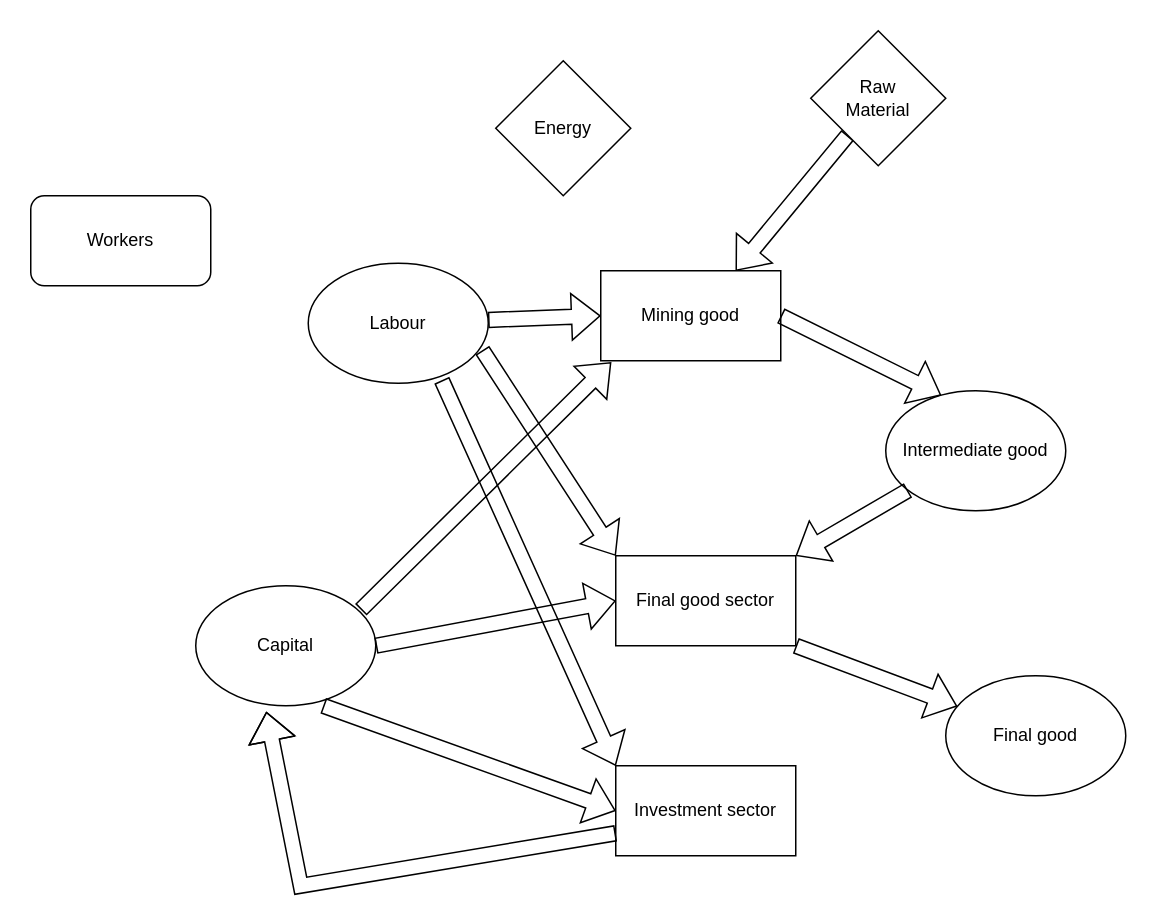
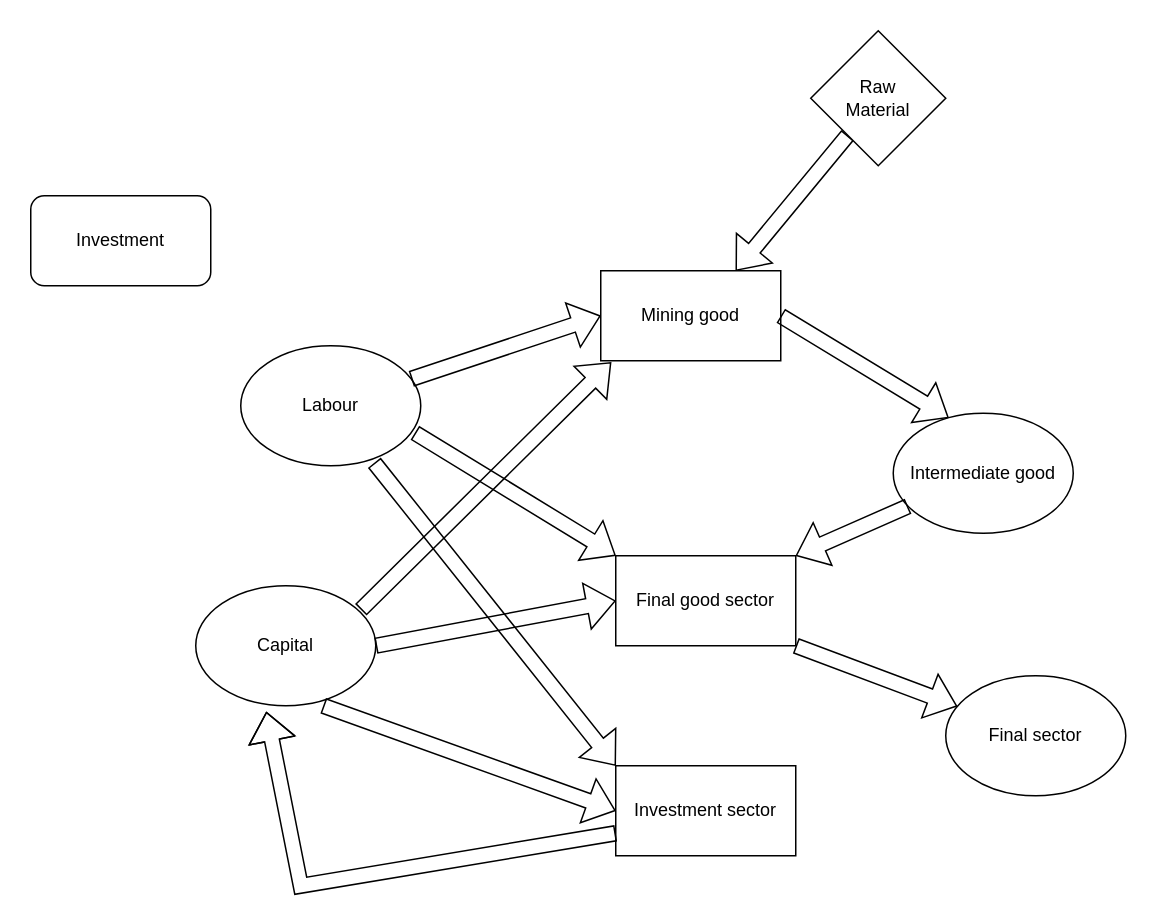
node "Energy": removed
node "Workers": label "Workers" -> "Investment"
node "Labour": moved (398, 323) -> (331, 406)
node "Intermediate good": moved (976, 451) -> (983, 473)
node "Final good": label "Final good" -> "Final sector"
